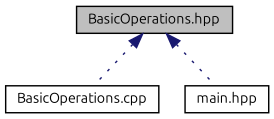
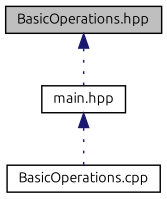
edge "BasicOperations.cpp" -> "BasicOperations.hpp": now "BasicOperations.cpp" -> "main.hpp"
